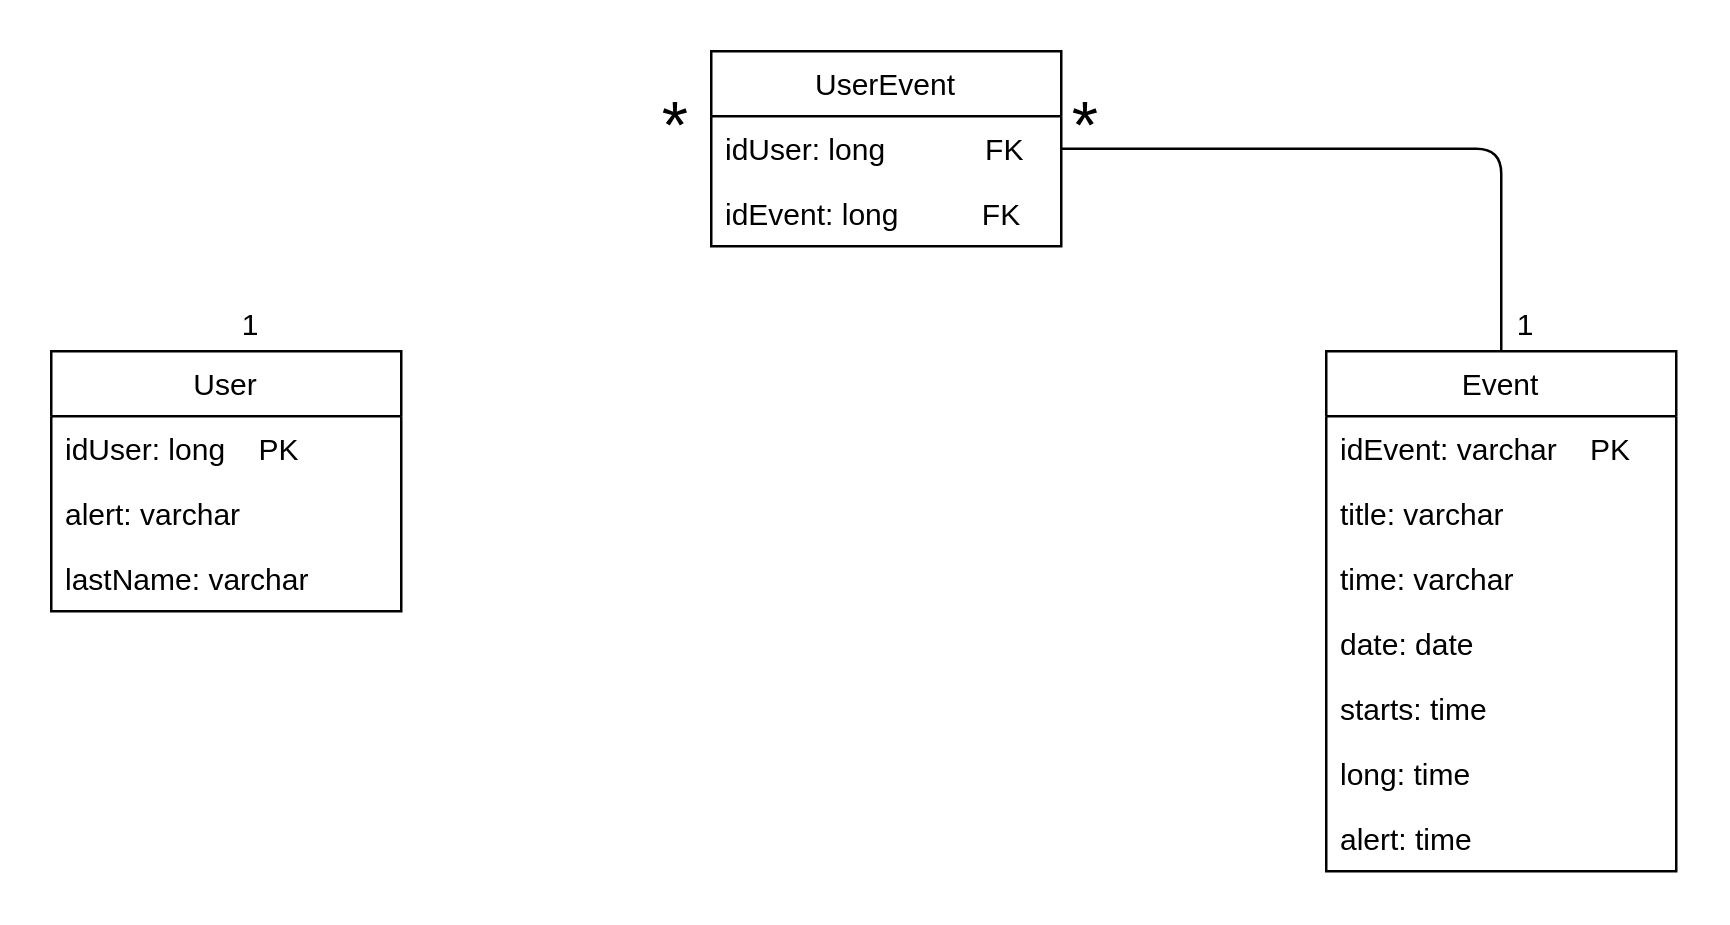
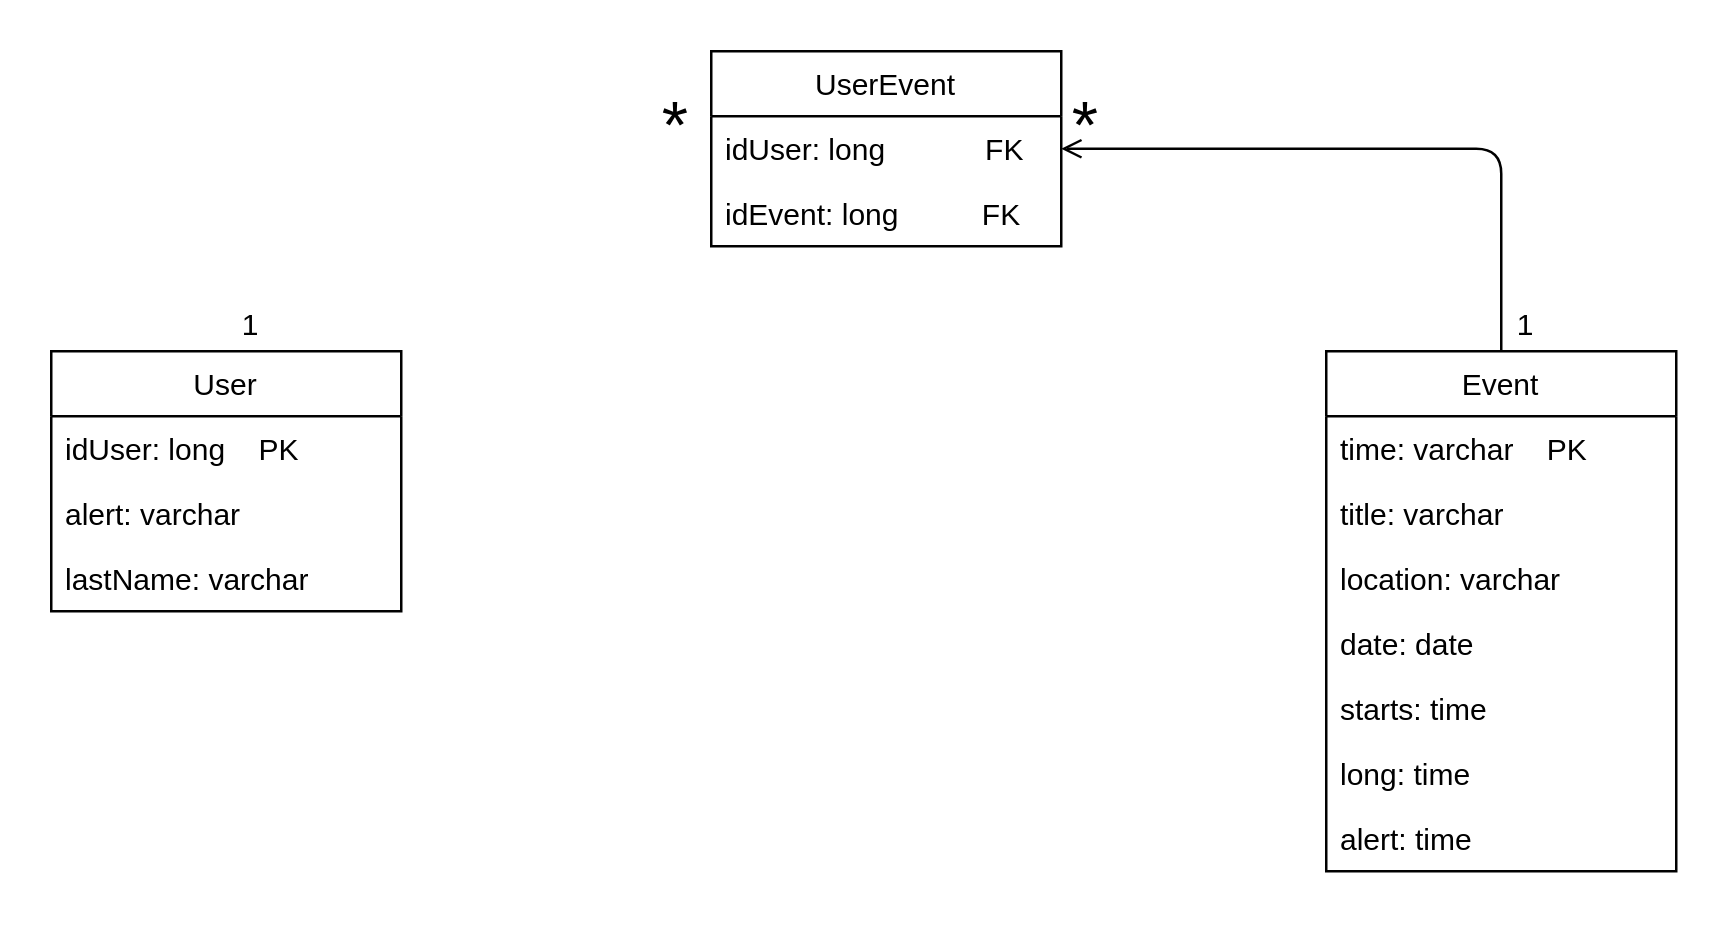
edge "idUser: long FK" -- "Event": arrowhead none -> open
node "idEvent: varchar PK": label "idEvent: varchar PK" -> "time: varchar PK"
node "time: varchar": label "time: varchar" -> "location: varchar"
